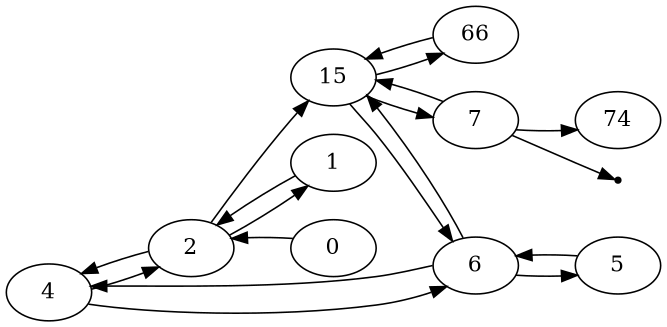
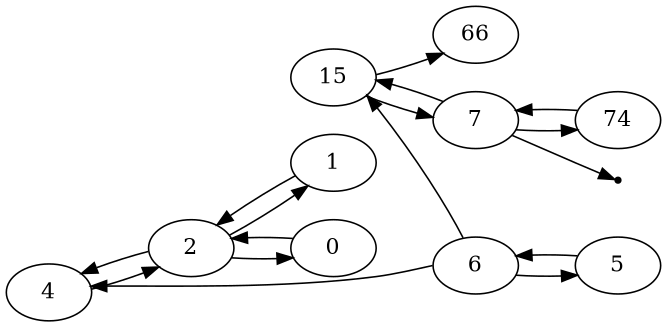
edge "66" -> "15": removed
edge "74" -> "7": added
edge "15" -> "6": removed
edge "2" -> "15": now "2" -> "0"
edge "4" -> "6": removed
